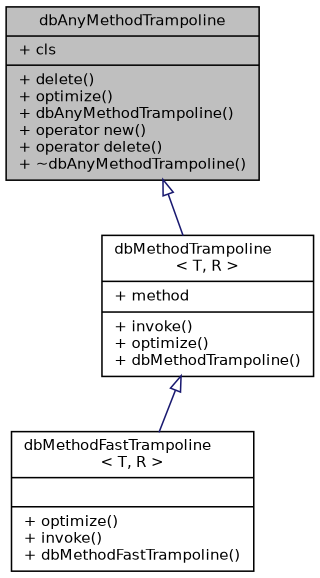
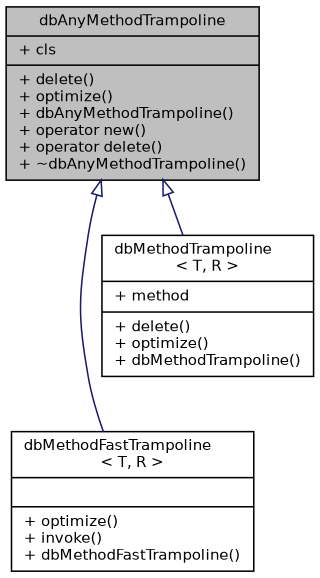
node "dbMethodTrampoline": text "+ invoke()" -> "+ delete()"
edge "dbMethodFastTrampoline" -> "dbMethodTrampoline": now "dbMethodFastTrampoline" -> "dbAnyMethodTrampoline"
